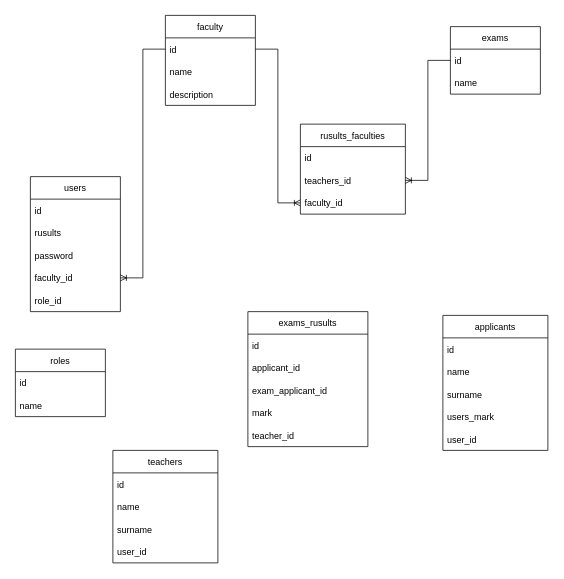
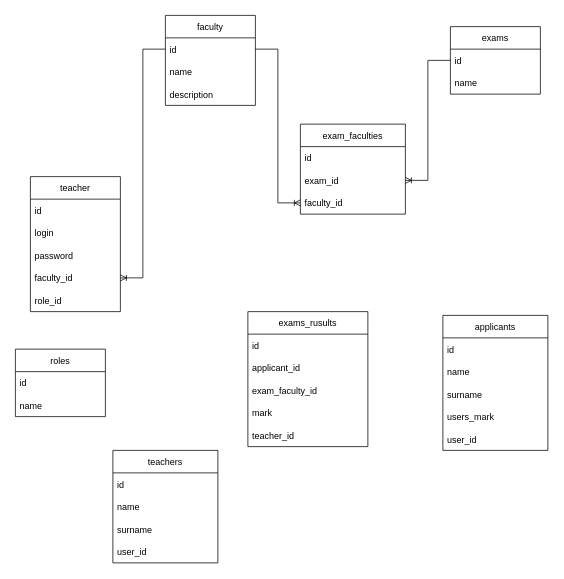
node "rusults_faculties": label "rusults_faculties" -> "exam_faculties"
node "teachers_id": label "teachers_id" -> "exam_id"
node "users": label "users" -> "teacher"
node "rusults": label "rusults" -> "login"
node "exam_applicant_id": label "exam_applicant_id" -> "exam_faculty_id"
